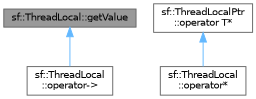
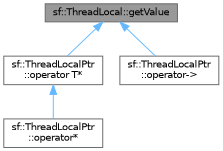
edge "sf::ThreadLocalPtr ::operator T*" -> "sf::ThreadLocal::getValue": added
node "sf::ThreadLocal ::operator->": label "sf::ThreadLocal ::operator->" -> "sf::ThreadLocalPtr ::operator->"
node "sf::ThreadLocal ::operator*": label "sf::ThreadLocal ::operator*" -> "sf::ThreadLocalPtr ::operator*"
